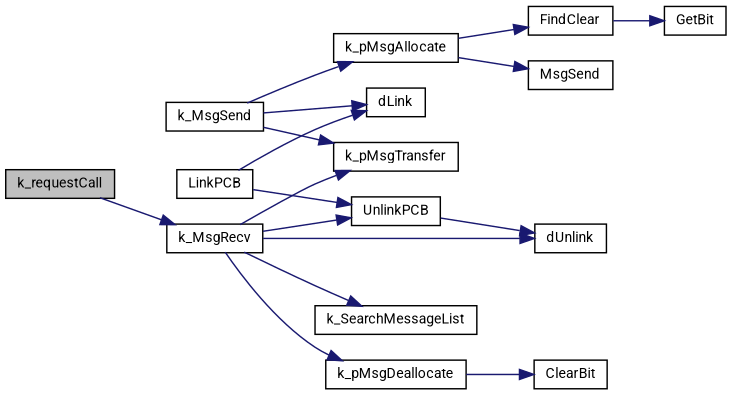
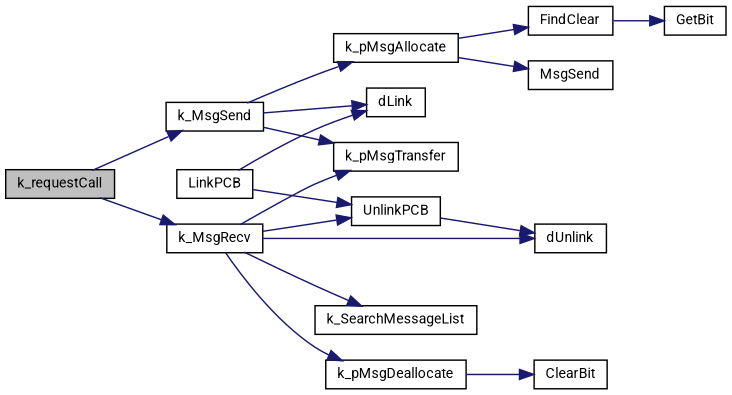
edge "k_requestCall" -> "k_MsgSend": added
